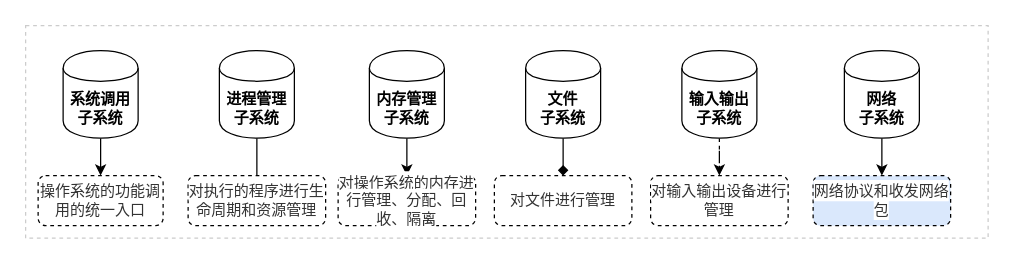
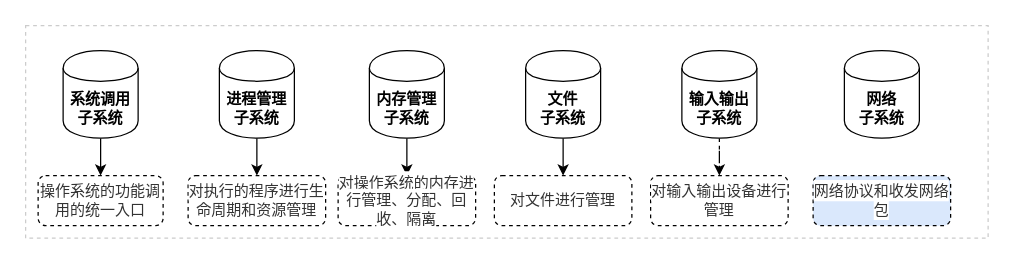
edge "网络 子系统" -> "网络协议和收发网络包": removed
edge "文件 子系统" -> "对文件进行管理": arrowhead diamond -> classic
edge "进程管理子系统" -- "对执行的程序进行生命周期和资源管理": arrowhead none -> classic
